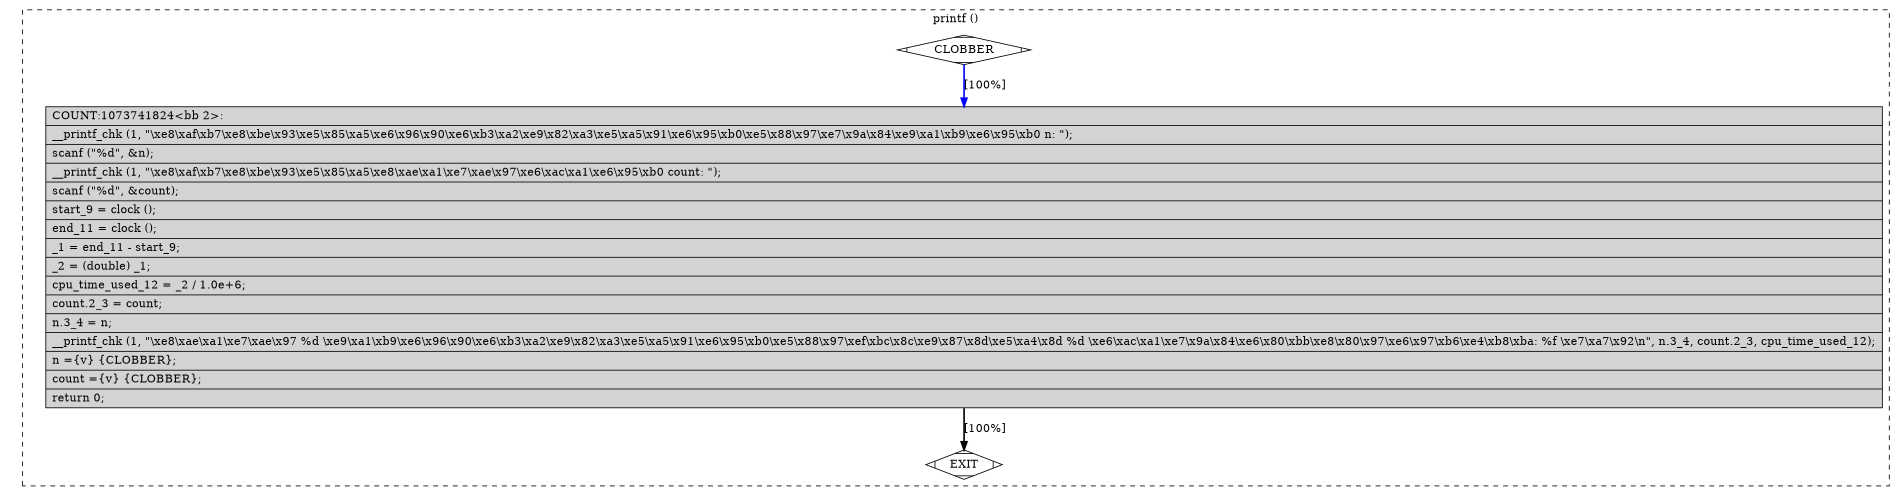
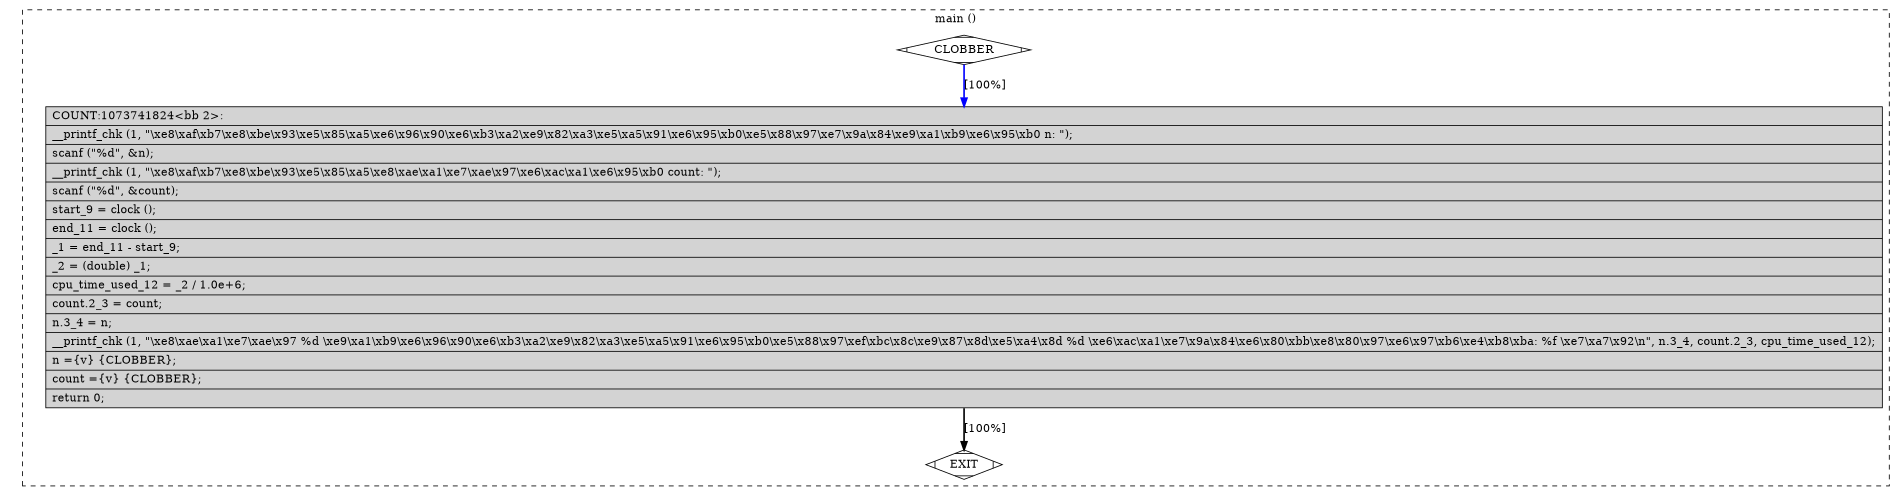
cluster "printf ()": label "printf ()" -> "main ()"
